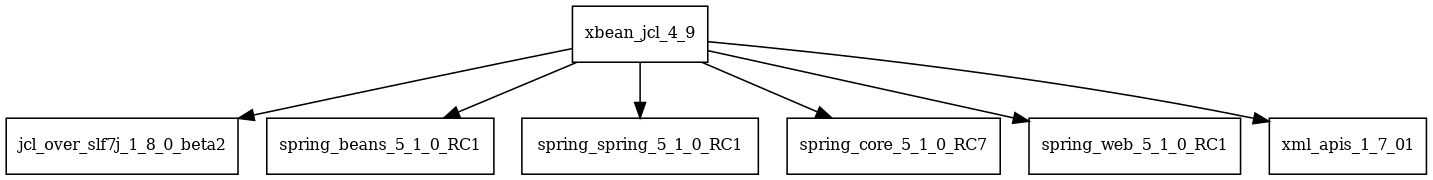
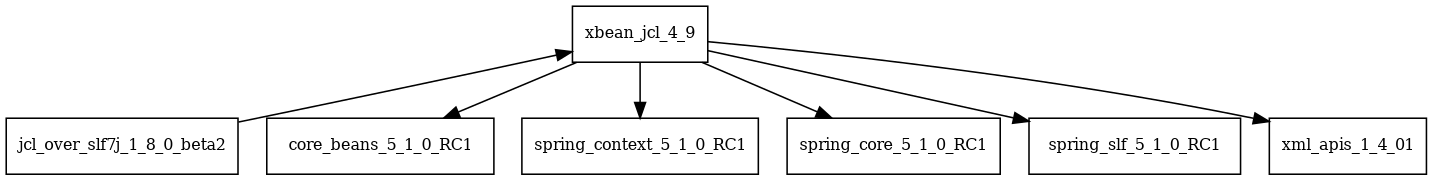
edge "xbean_jcl_4_9" -> "jcl_over_slf7j_1_8_0_beta2": reversed
node "spring_beans_5_1_0_RC1": label "spring_beans_5_1_0_RC1" -> "core_beans_5_1_0_RC1"
node "spring_spring_5_1_0_RC1": label "spring_spring_5_1_0_RC1" -> "spring_context_5_1_0_RC1"
node "spring_core_5_1_0_RC7": label "spring_core_5_1_0_RC7" -> "spring_core_5_1_0_RC1"
node "spring_web_5_1_0_RC1": label "spring_web_5_1_0_RC1" -> "spring_slf_5_1_0_RC1"
node "xml_apis_1_7_01": label "xml_apis_1_7_01" -> "xml_apis_1_4_01"
